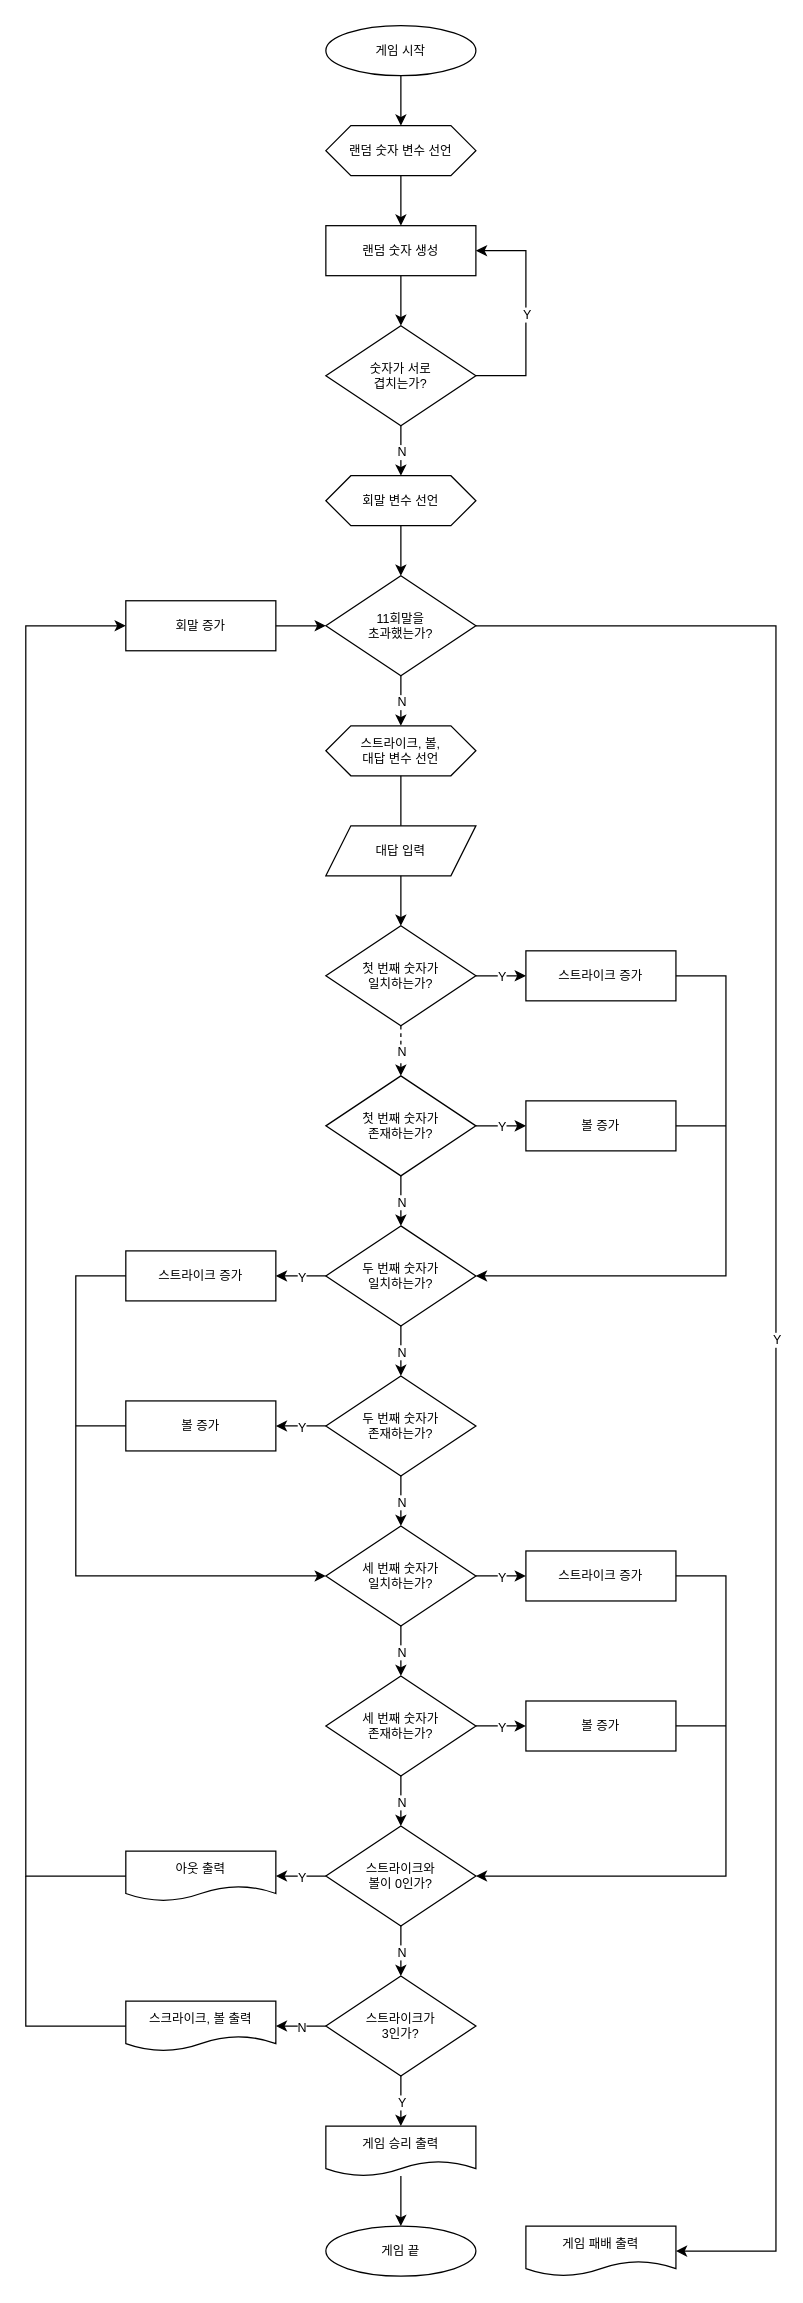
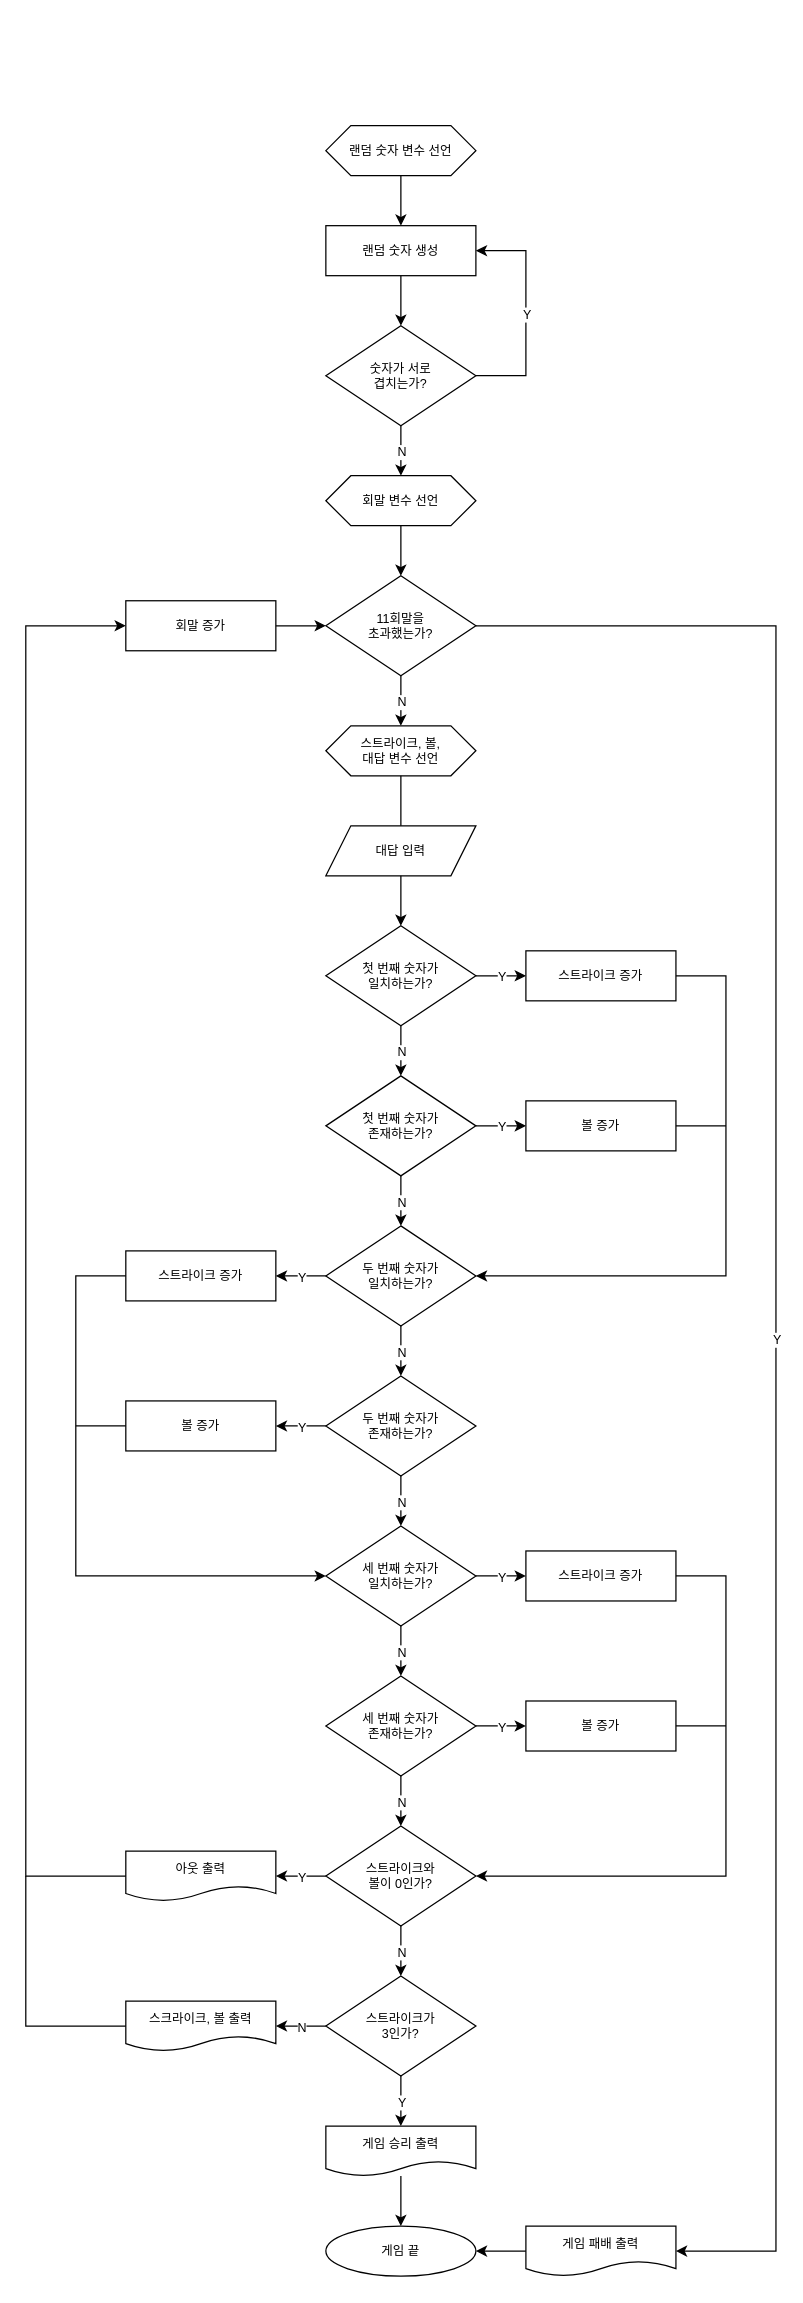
node "게임 시작": removed
edge "게임 시작" -> "랜덤 숫자 변수 선언": removed
edge "첫 번째 숫자가 일치하는가?" -> "첫 번째 숫자가 존재하는가?": style dashed -> solid
edge "게임 패배 출력" -> "게임 끝": added
